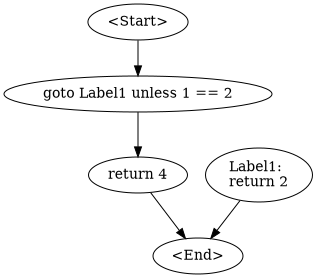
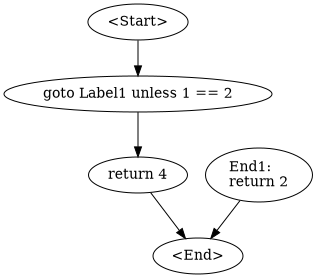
node "Label1: return 2": label "Label1: return 2" -> "End1: return 2"
